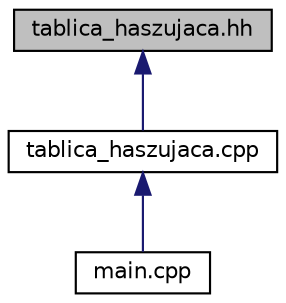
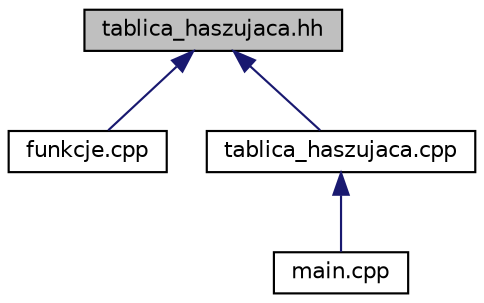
node "funkcje.cpp": added
